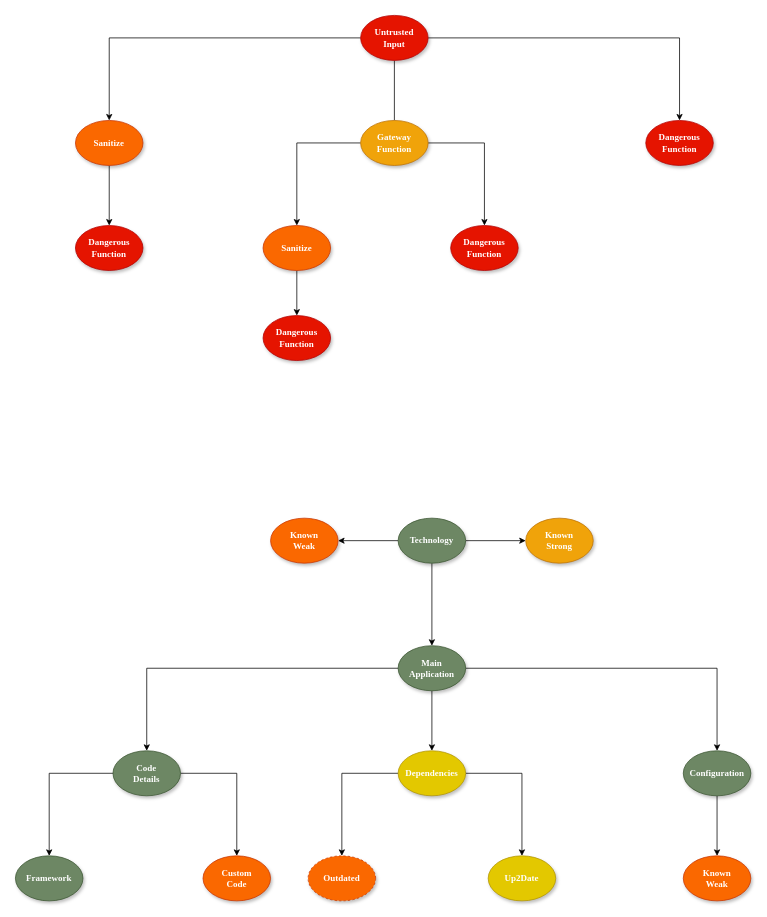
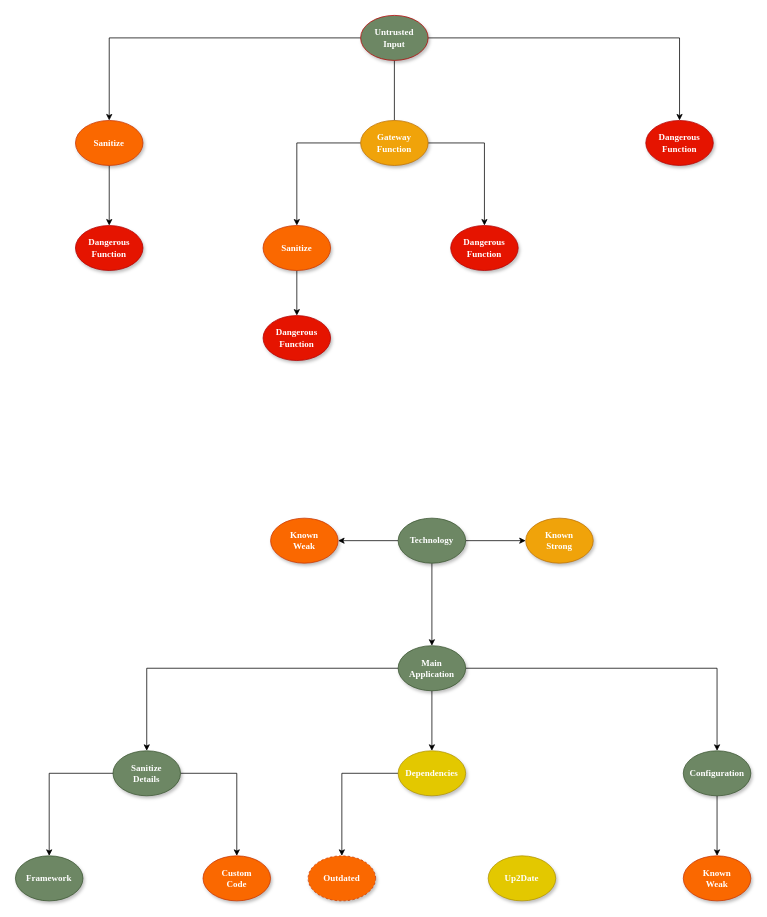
node "Untrusted Input": fillcolor #e51400 -> #6d8764
node "Code Details": label "Code Details" -> "Sanitize Details"
edge "Dependencies" -> "Up2Date": removed
